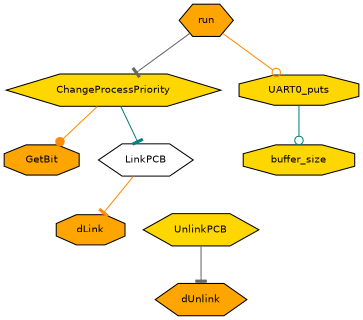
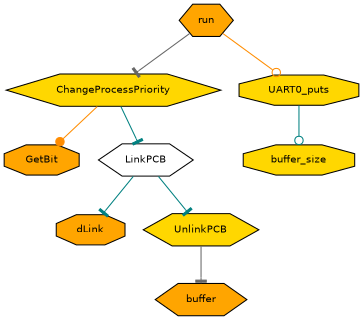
edge "LinkPCB" -> "dLink": color darkorange -> teal
edge "LinkPCB" -> "UnlinkPCB": added
node "dUnlink": label "dUnlink" -> "buffer"
